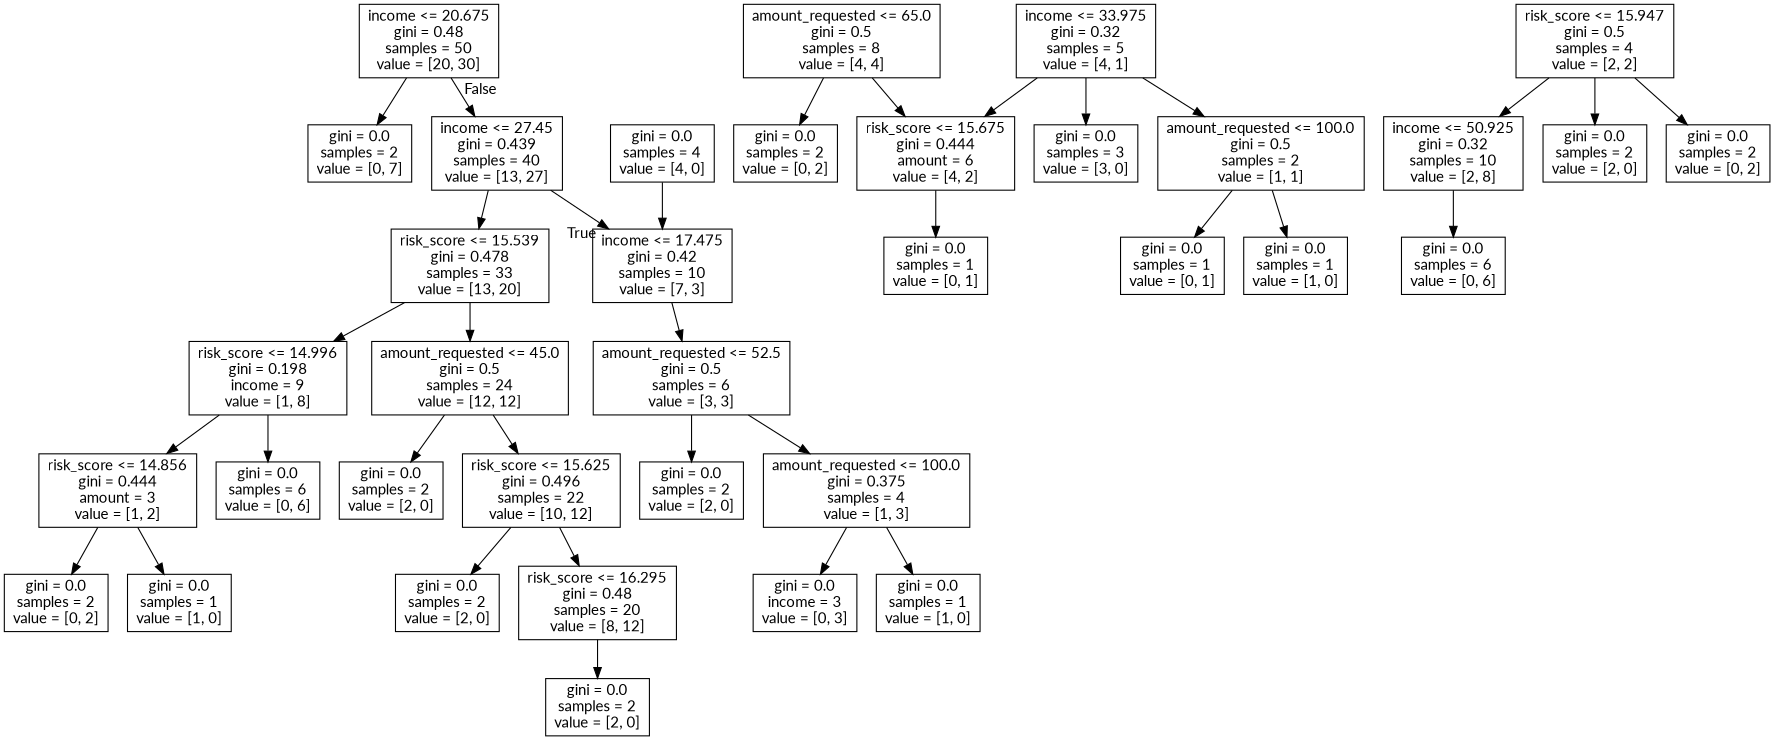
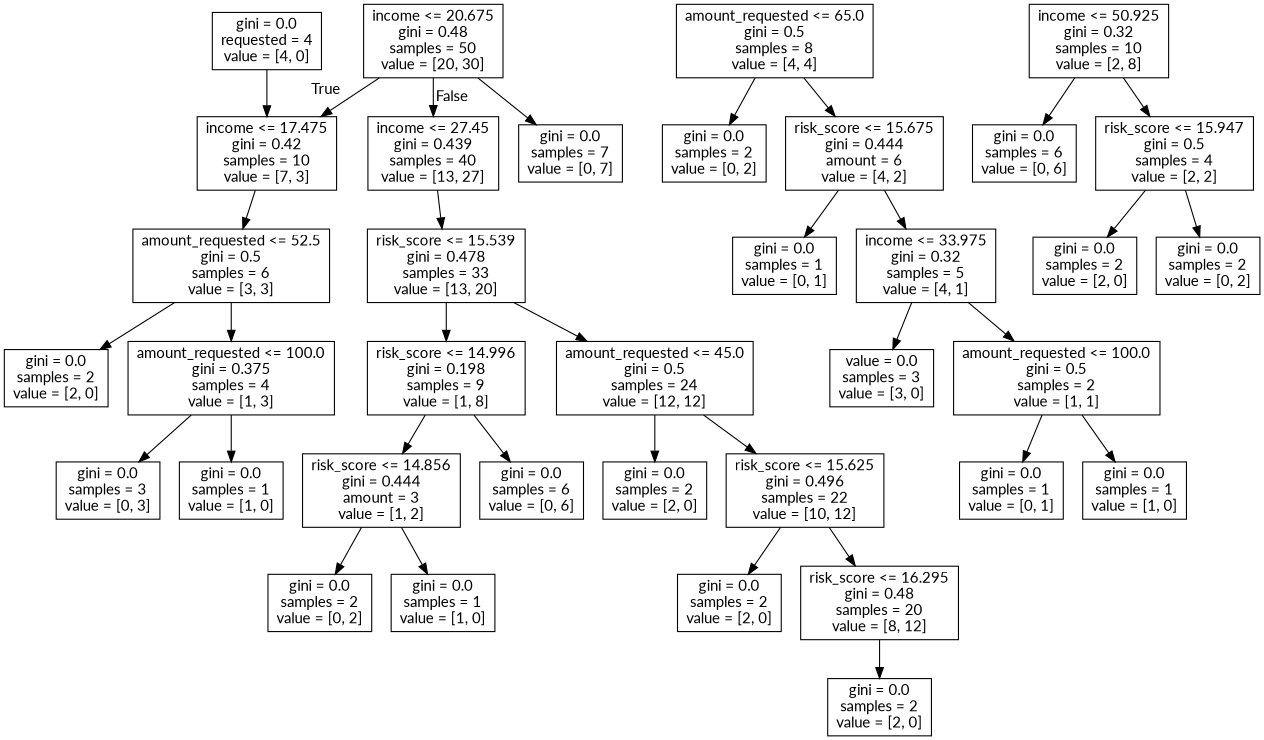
edge "income <= 33.975 gini = 0.32 samples = 5 value = [4, 1]" -> "risk_score <= 15.675 gini = 0.444 amount = 6 value = [4, 2]": reversed
edge "risk_score <= 15.947 gini = 0.5 samples = 4 value = [2, 2]" -> "income <= 50.925 gini = 0.32 samples = 10 value = [2, 8]": reversed
node "gini = 0.0 samples = 2 value = [0, 7]": label "gini = 0.0 samples = 2 value = [0, 7]" -> "gini = 0.0 samples = 7 value = [0, 7]"
node "gini = 0.0 samples = 4 value = [4, 0]": label "gini = 0.0 samples = 4 value = [4, 0]" -> "gini = 0.0 requested = 4 value = [4, 0]"
node "gini = 0.0 samples = 3 value = [3, 0]": label "gini = 0.0 samples = 3 value = [3, 0]" -> "value = 0.0 samples = 3 value = [3, 0]"
edge "income <= 27.45 gini = 0.439 samples = 40 value = [13, 27]" -> "income <= 17.475 gini = 0.42 samples = 10 value = [7, 3]": now "income <= 20.675 gini = 0.48 samples = 50 value = [20, 30]" -> "income <= 17.475 gini = 0.42 samples = 10 value = [7, 3]"
node "risk_score <= 14.996 gini = 0.198 income = 9 value = [1, 8]": label "risk_score <= 14.996 gini = 0.198 income = 9 value = [1, 8]" -> "risk_score <= 14.996 gini = 0.198 samples = 9 value = [1, 8]"
node "gini = 0.0 income = 3 value = [0, 3]": label "gini = 0.0 income = 3 value = [0, 3]" -> "gini = 0.0 samples = 3 value = [0, 3]"
